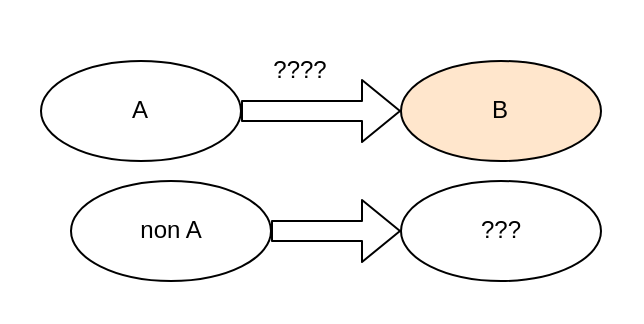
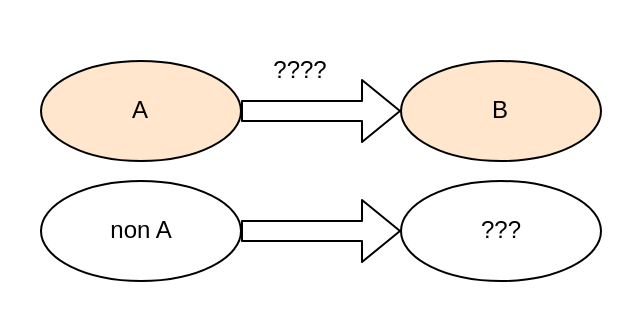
node "A": fillcolor #ffffff -> #ffe6cc
node "non A": moved (171, 231) -> (141, 231)
